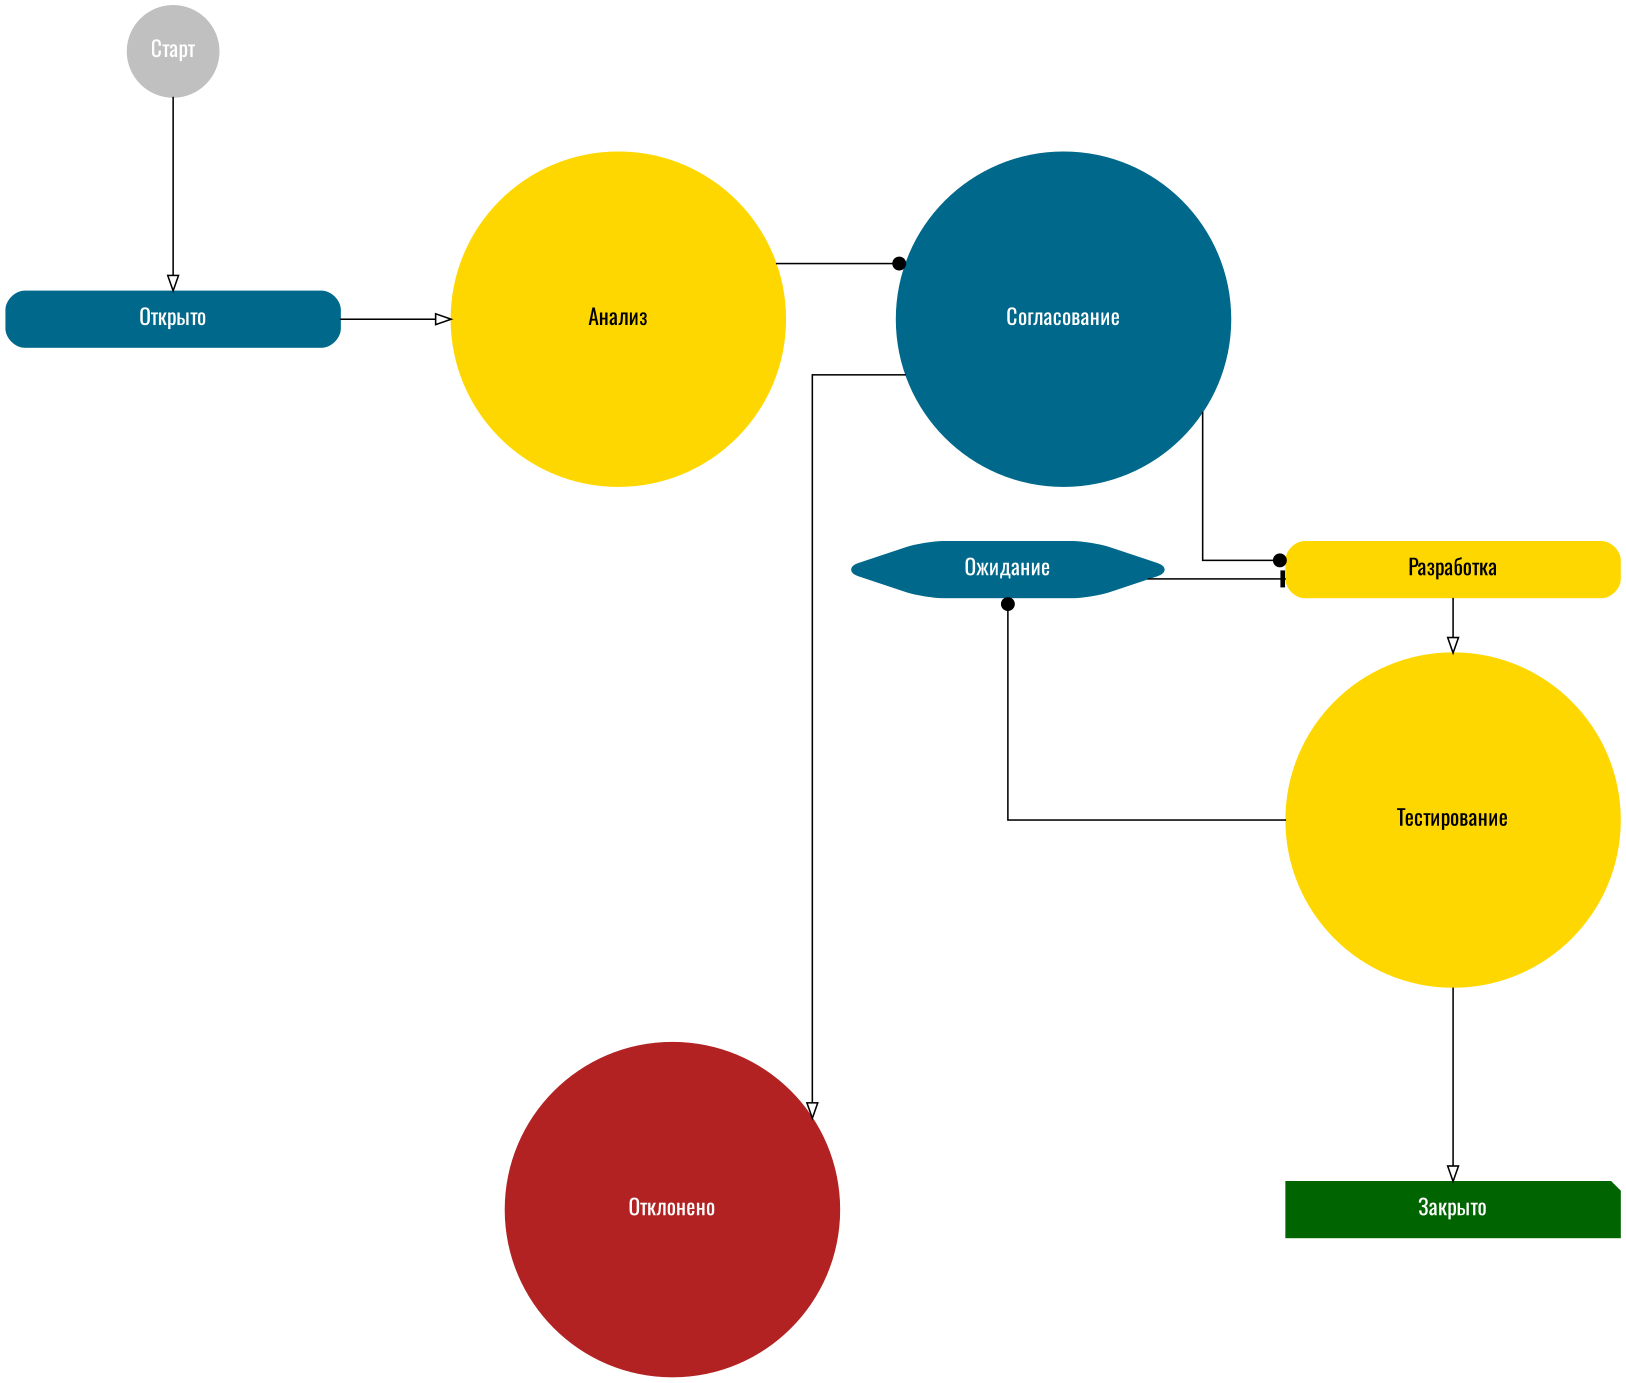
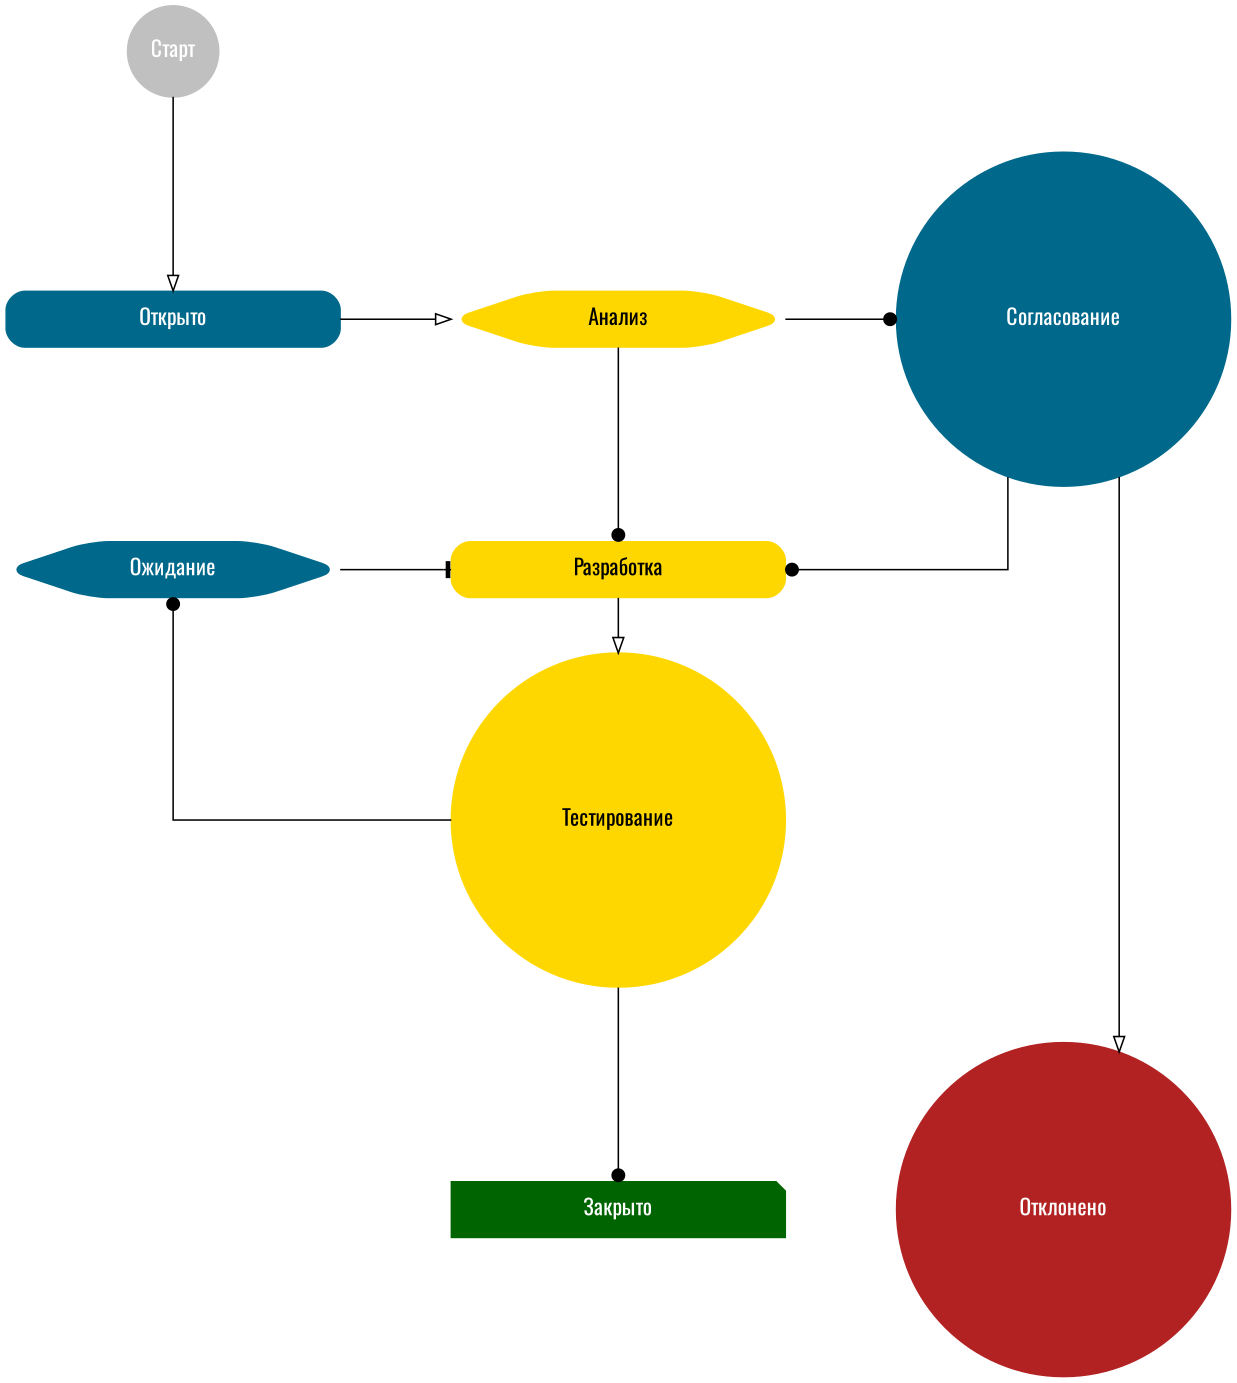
node "Анализ": shape circle -> hexagon
edge "Анализ" -> "Разработка": added
edge "Тестирование" -> "Закрыто": arrowhead onormal -> dot
